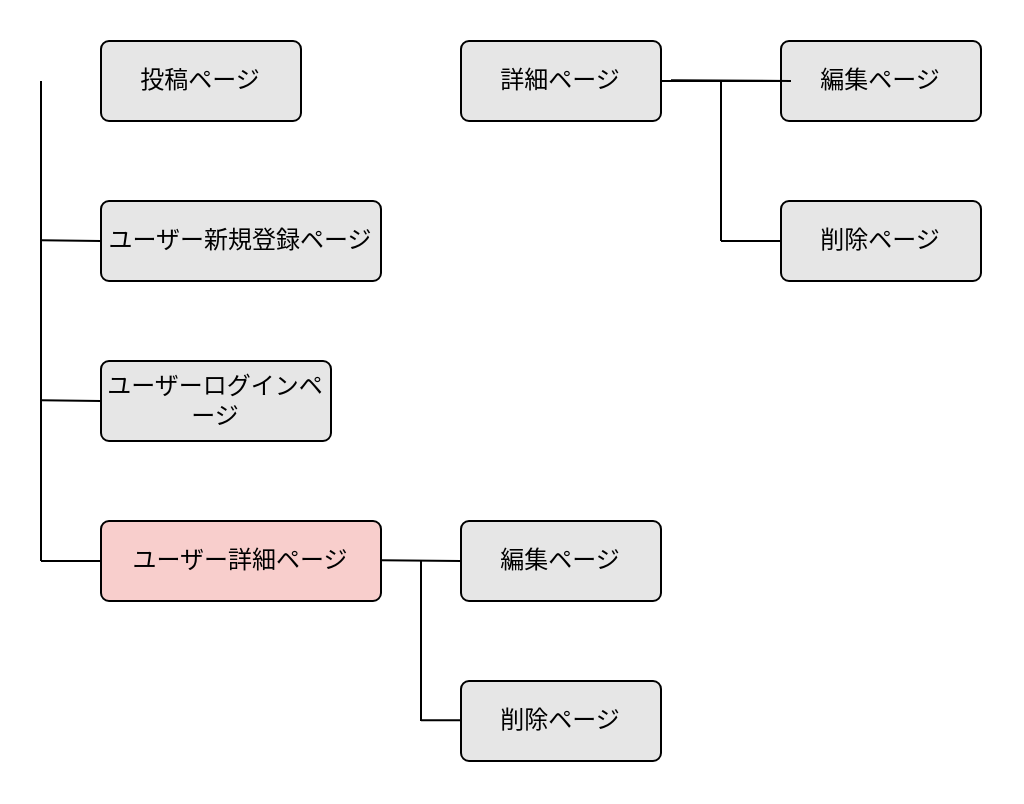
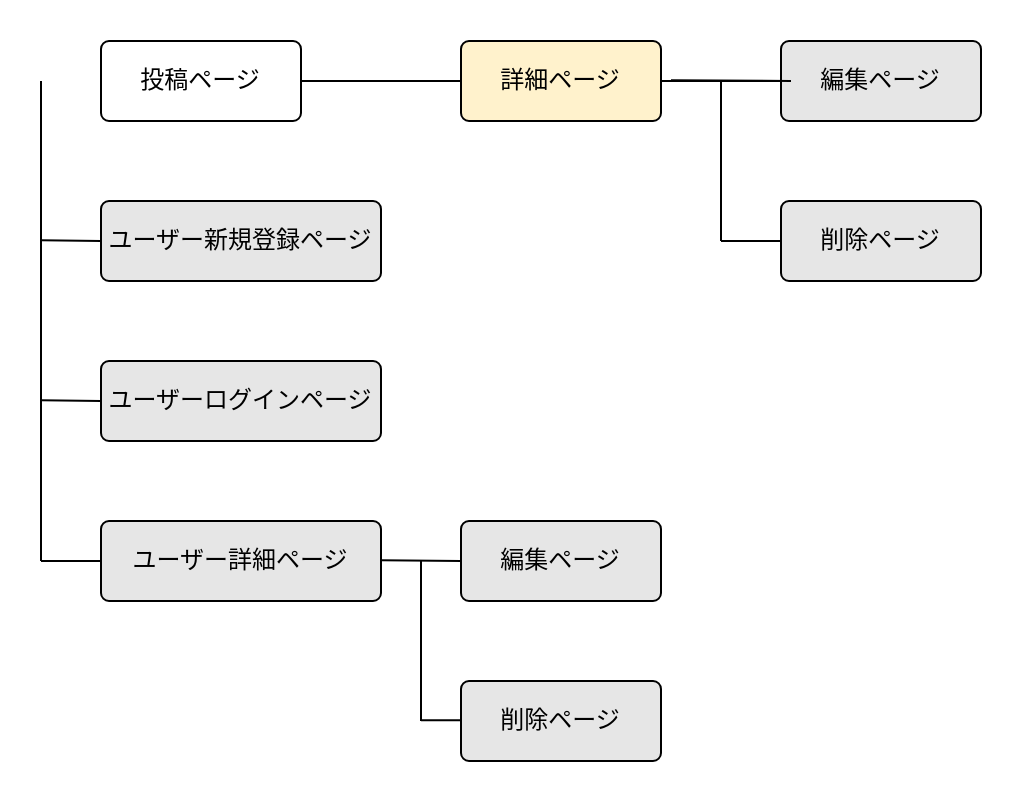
node "投稿ページ": fillcolor #e6e6e6 -> #ffffff
edge "投稿ページ" -- "詳細ページ": added
node "詳細ページ": fillcolor #e6e6e6 -> #fff2cc
node "ユーザーログインページ": size 230x80 -> 280x80
node "ユーザー詳細ページ": fillcolor #f8cecc -> #e6e6e6
